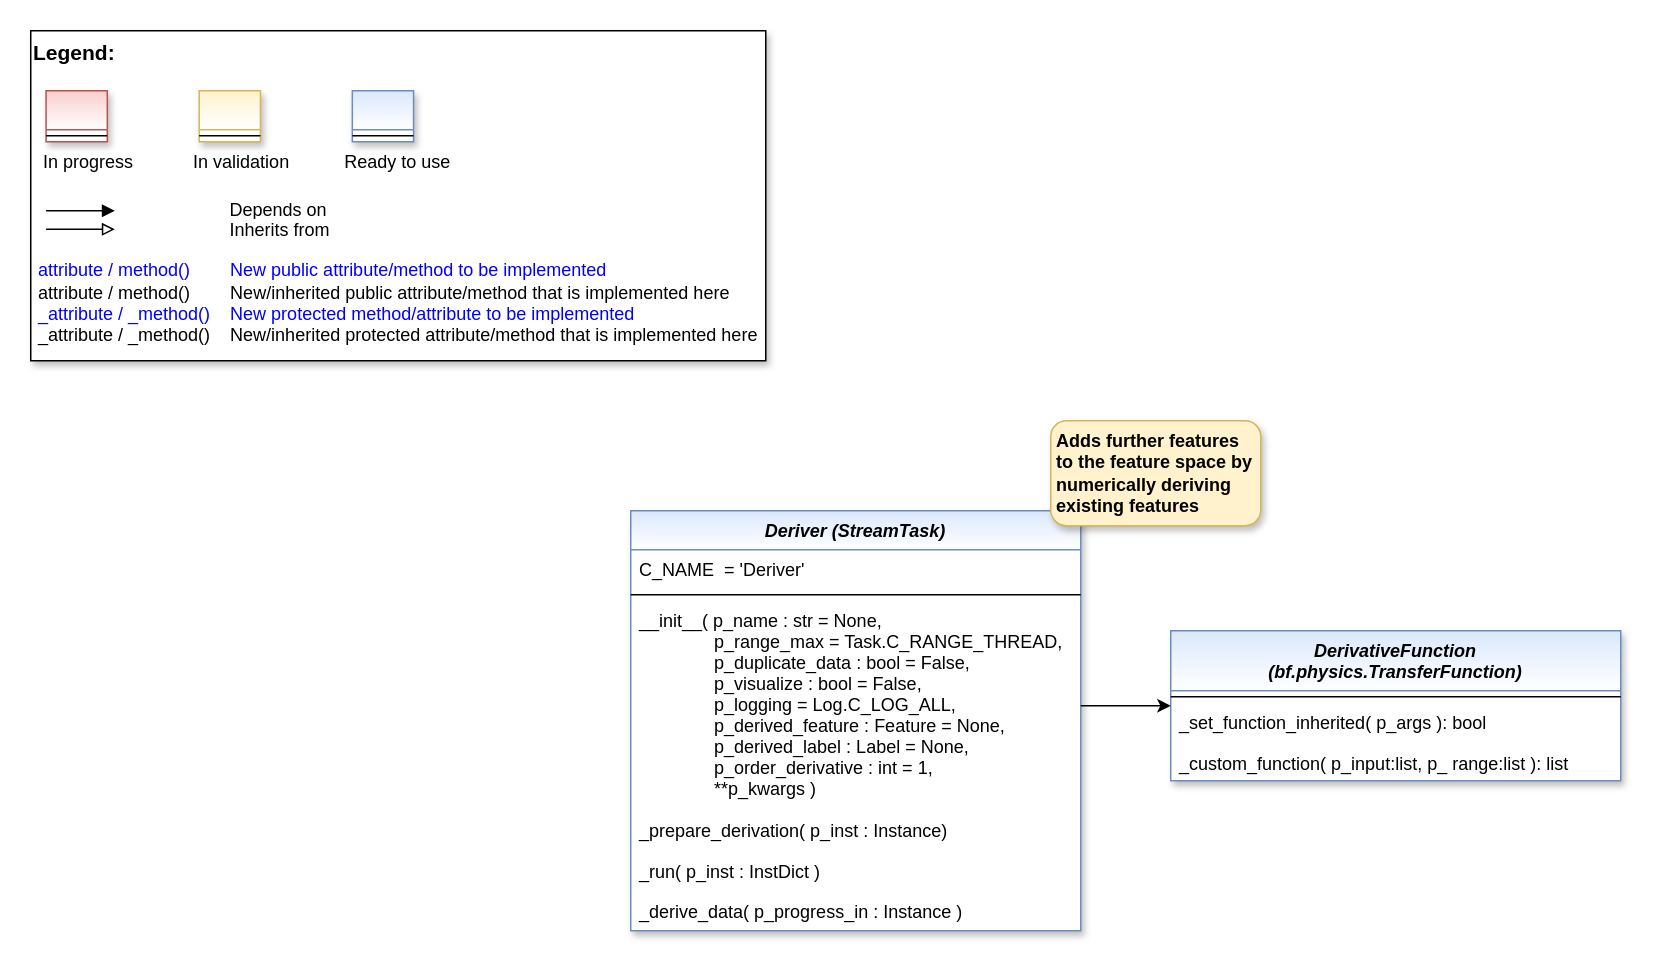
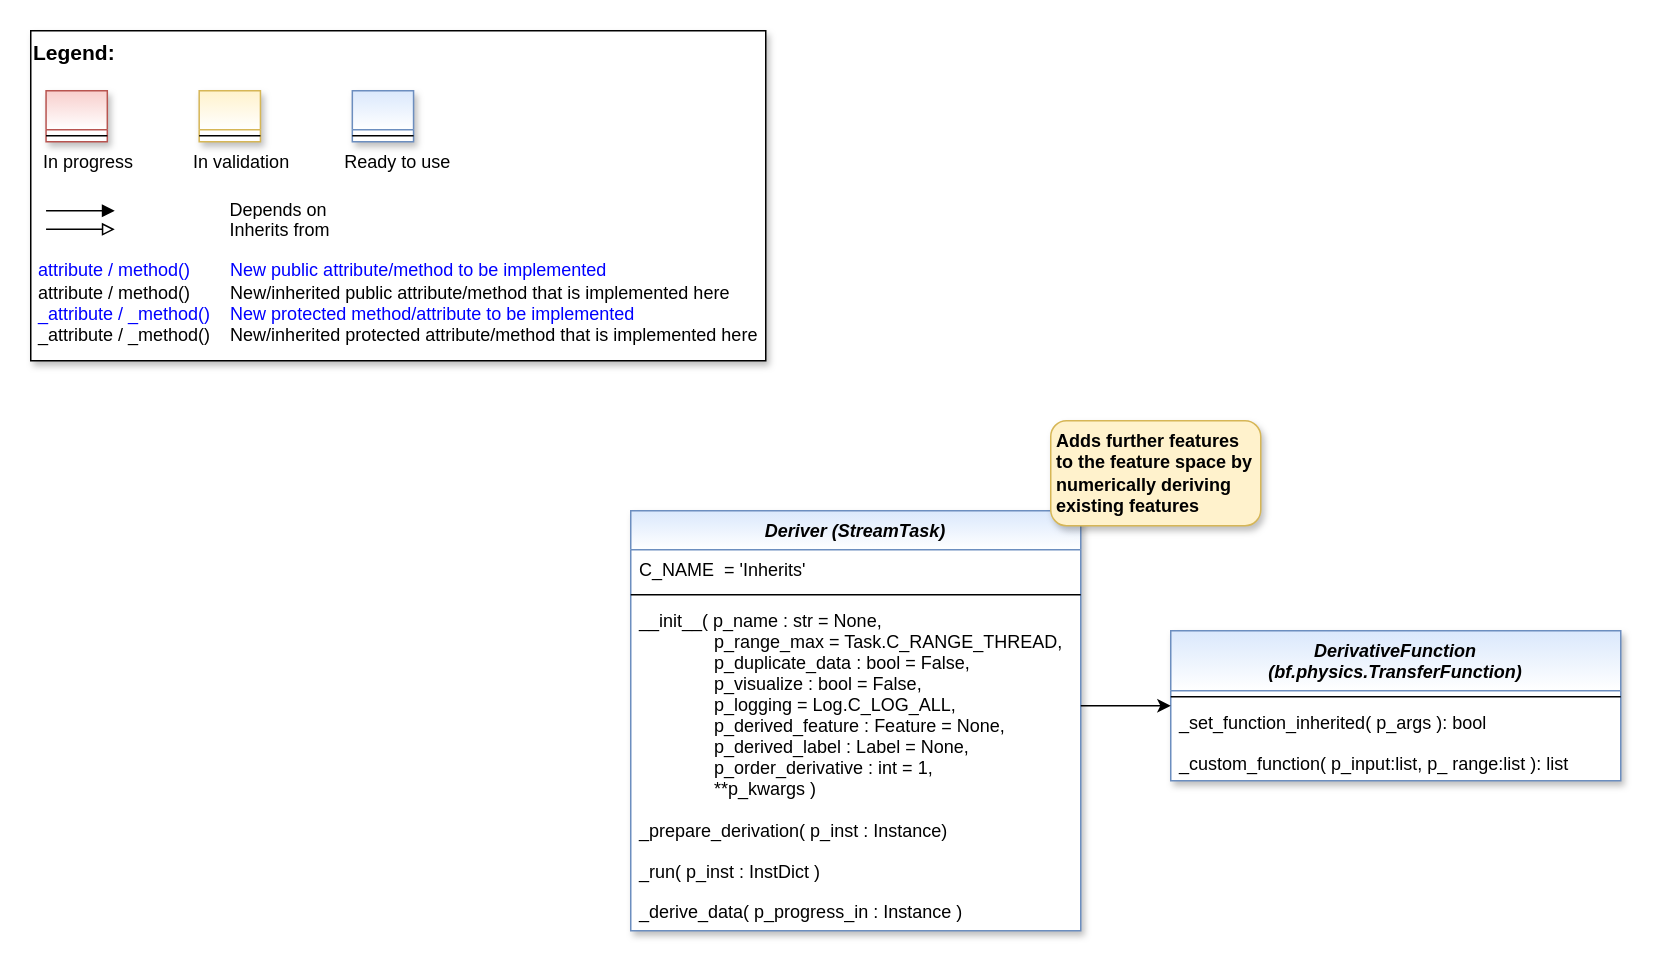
node "C_NAME = 'Deriver'": label "C_NAME = 'Deriver'" -> "C_NAME = 'Inherits'"
